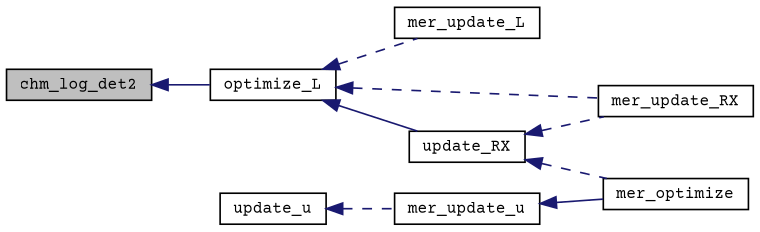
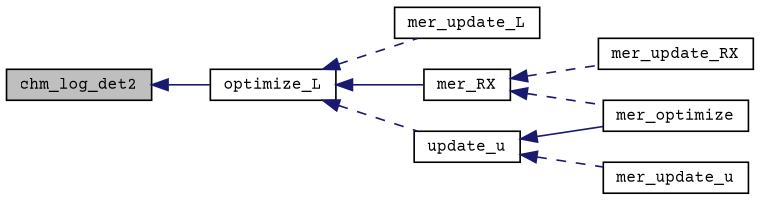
edge "mer_update_RX" -> "optimize_L": now "update_u" -> "optimize_L"
node "update_RX": label "update_RX" -> "mer_RX"
edge "mer_optimize" -> "mer_update_u": now "mer_optimize" -> "update_u"
